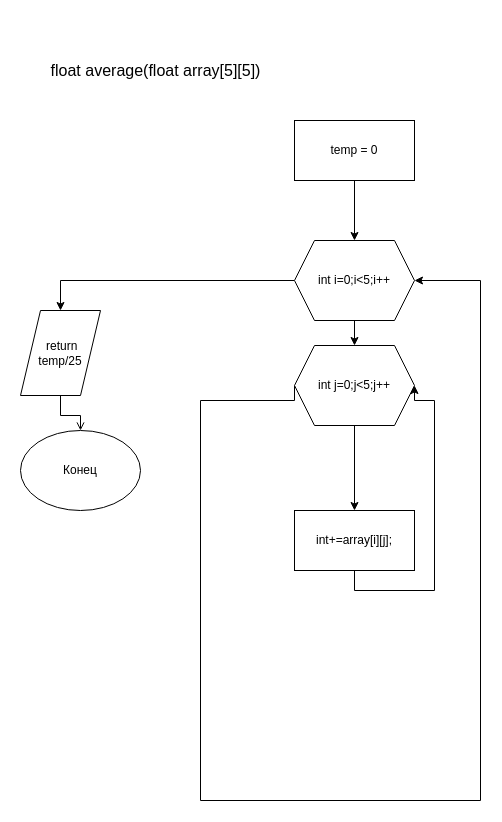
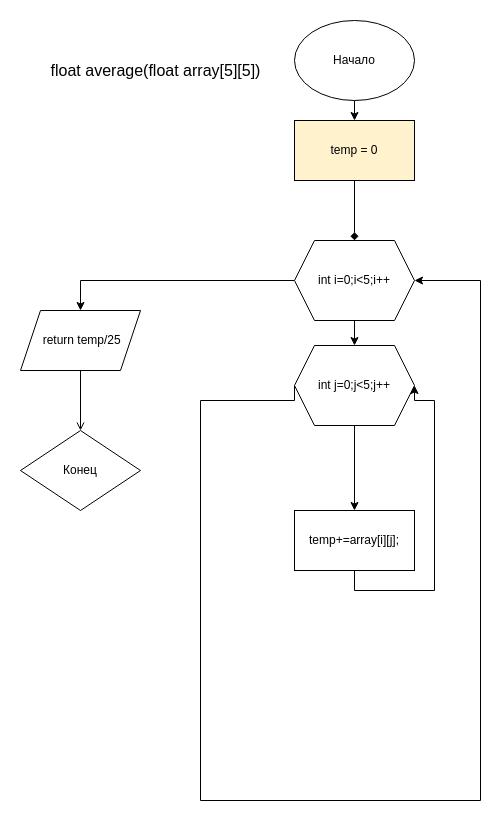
node "Начало": added
edge "Начало" -> "temp = 0": added
node "temp = 0": fillcolor #ffffff -> #fff2cc
edge "temp = 0" -> "int i=0;i<5;i++": arrowhead classic -> diamond
node "return temp/25": size 80x85 -> 120x60
node "Конец": shape ellipse -> diamond
node "int+=array[i][j];": label "int+=array[i][j];" -> "temp+=array[i][j];"
